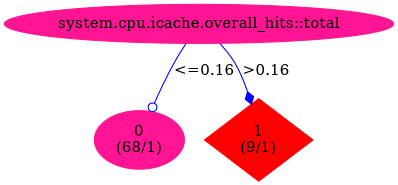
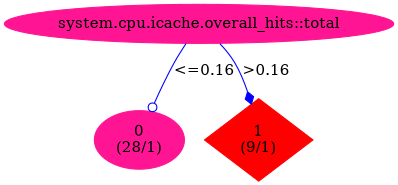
node "0 (68/1)": label "0 (68/1)" -> "0 (28/1)"
